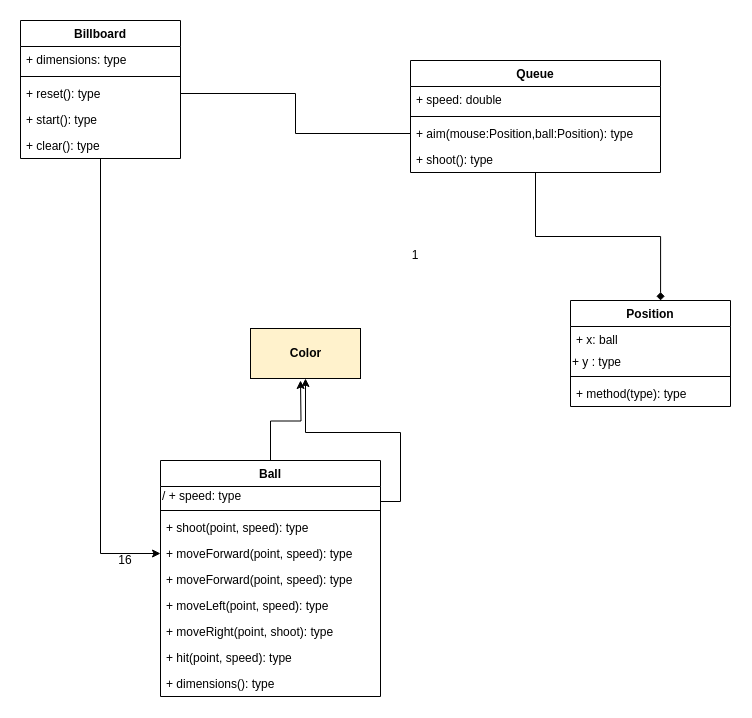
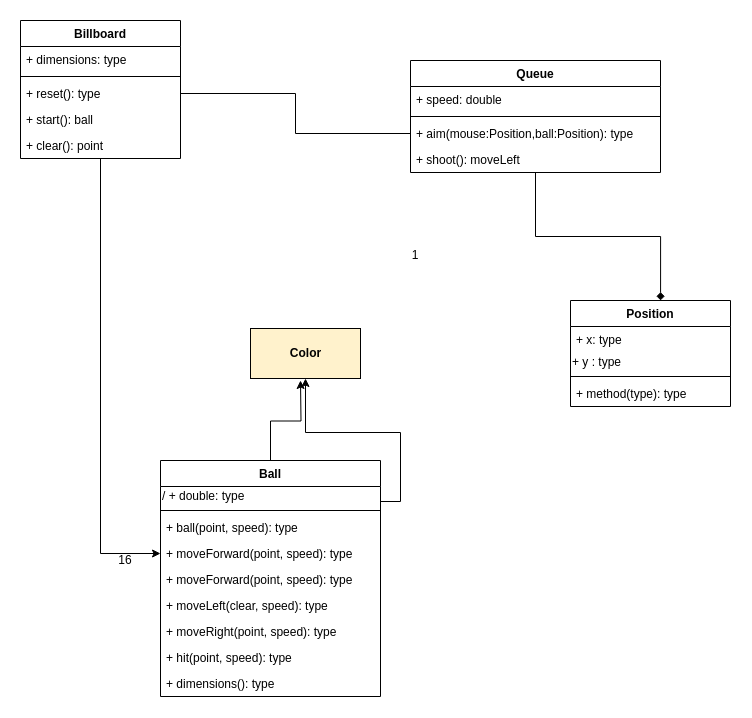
node "+ start(): type": label "+ start(): type" -> "+ start(): ball"
node "+ clear(): type": label "+ clear(): type" -> "+ clear(): point"
node "+ shoot(): type": label "+ shoot(): type" -> "+ shoot(): moveLeft"
node "+ x: ball": label "+ x: ball" -> "+ x: type"
node "/ + speed: type": label "/ + speed: type" -> "/ + double: type"
node "+ shoot(point, speed): type": label "+ shoot(point, speed): type" -> "+ ball(point, speed): type"
node "+ moveLeft(point, speed): type": label "+ moveLeft(point, speed): type" -> "+ moveLeft(clear, speed): type"
node "+ moveRight(point, shoot): type": label "+ moveRight(point, shoot): type" -> "+ moveRight(point, speed): type"
